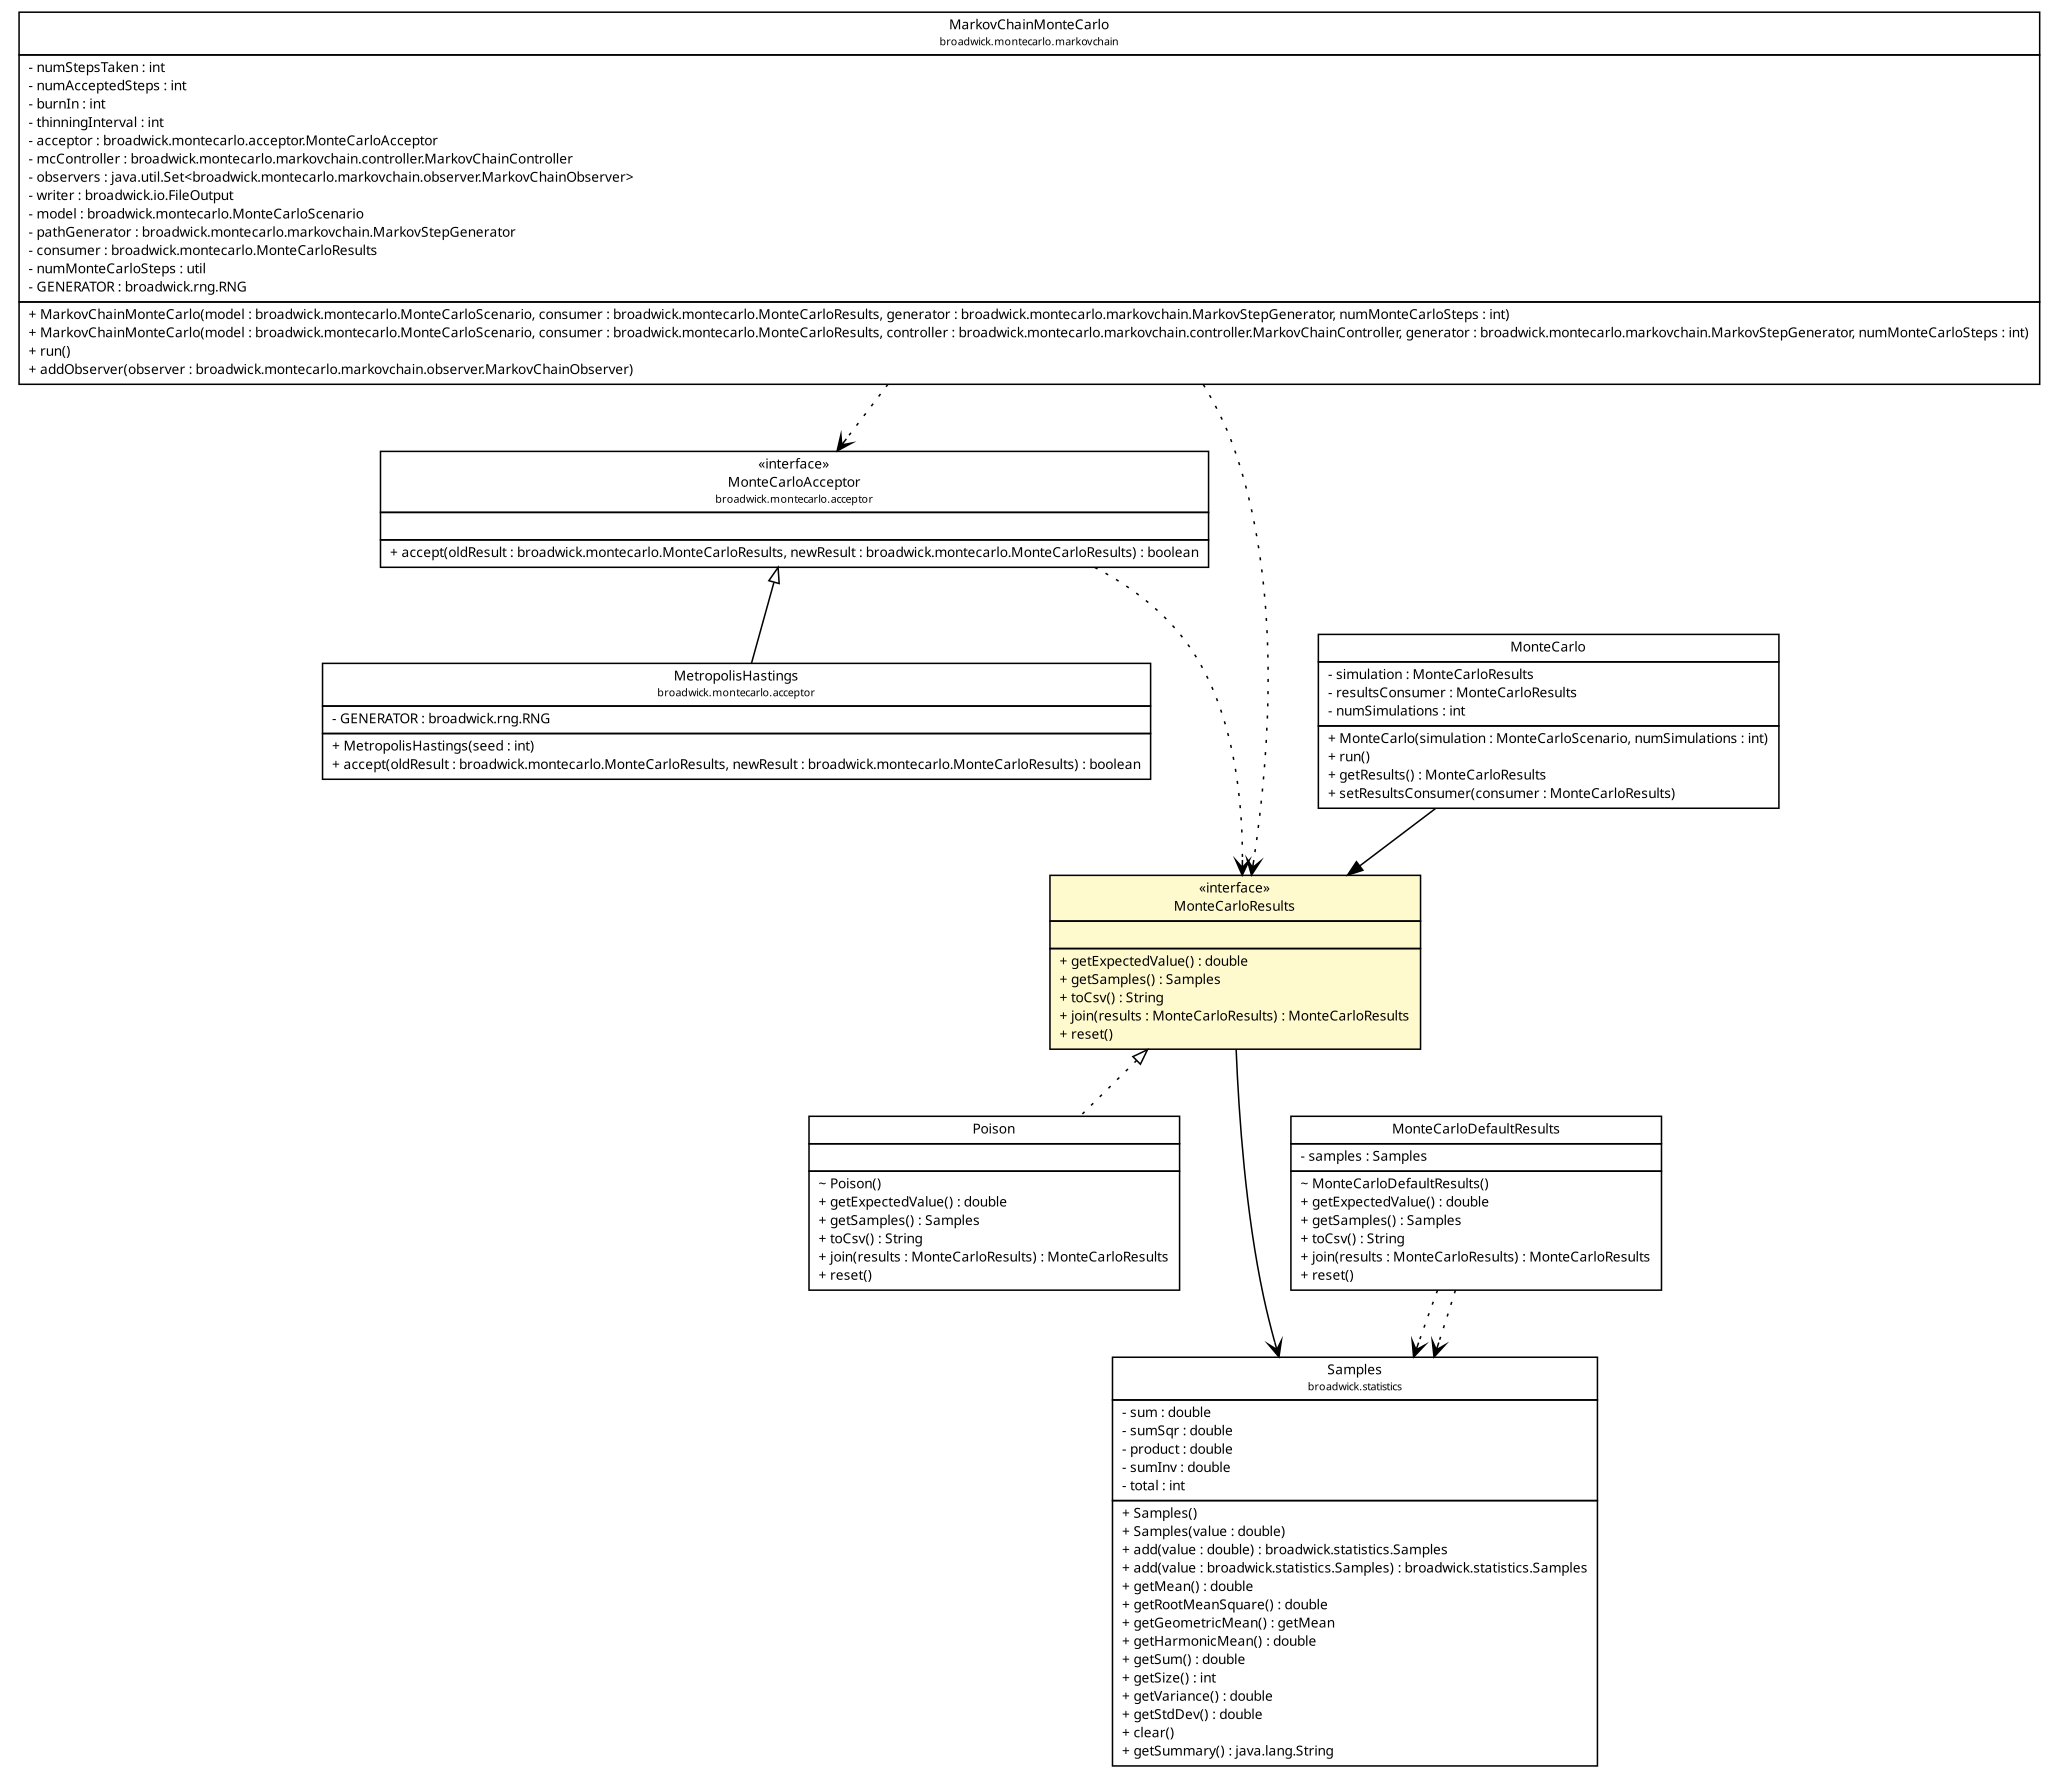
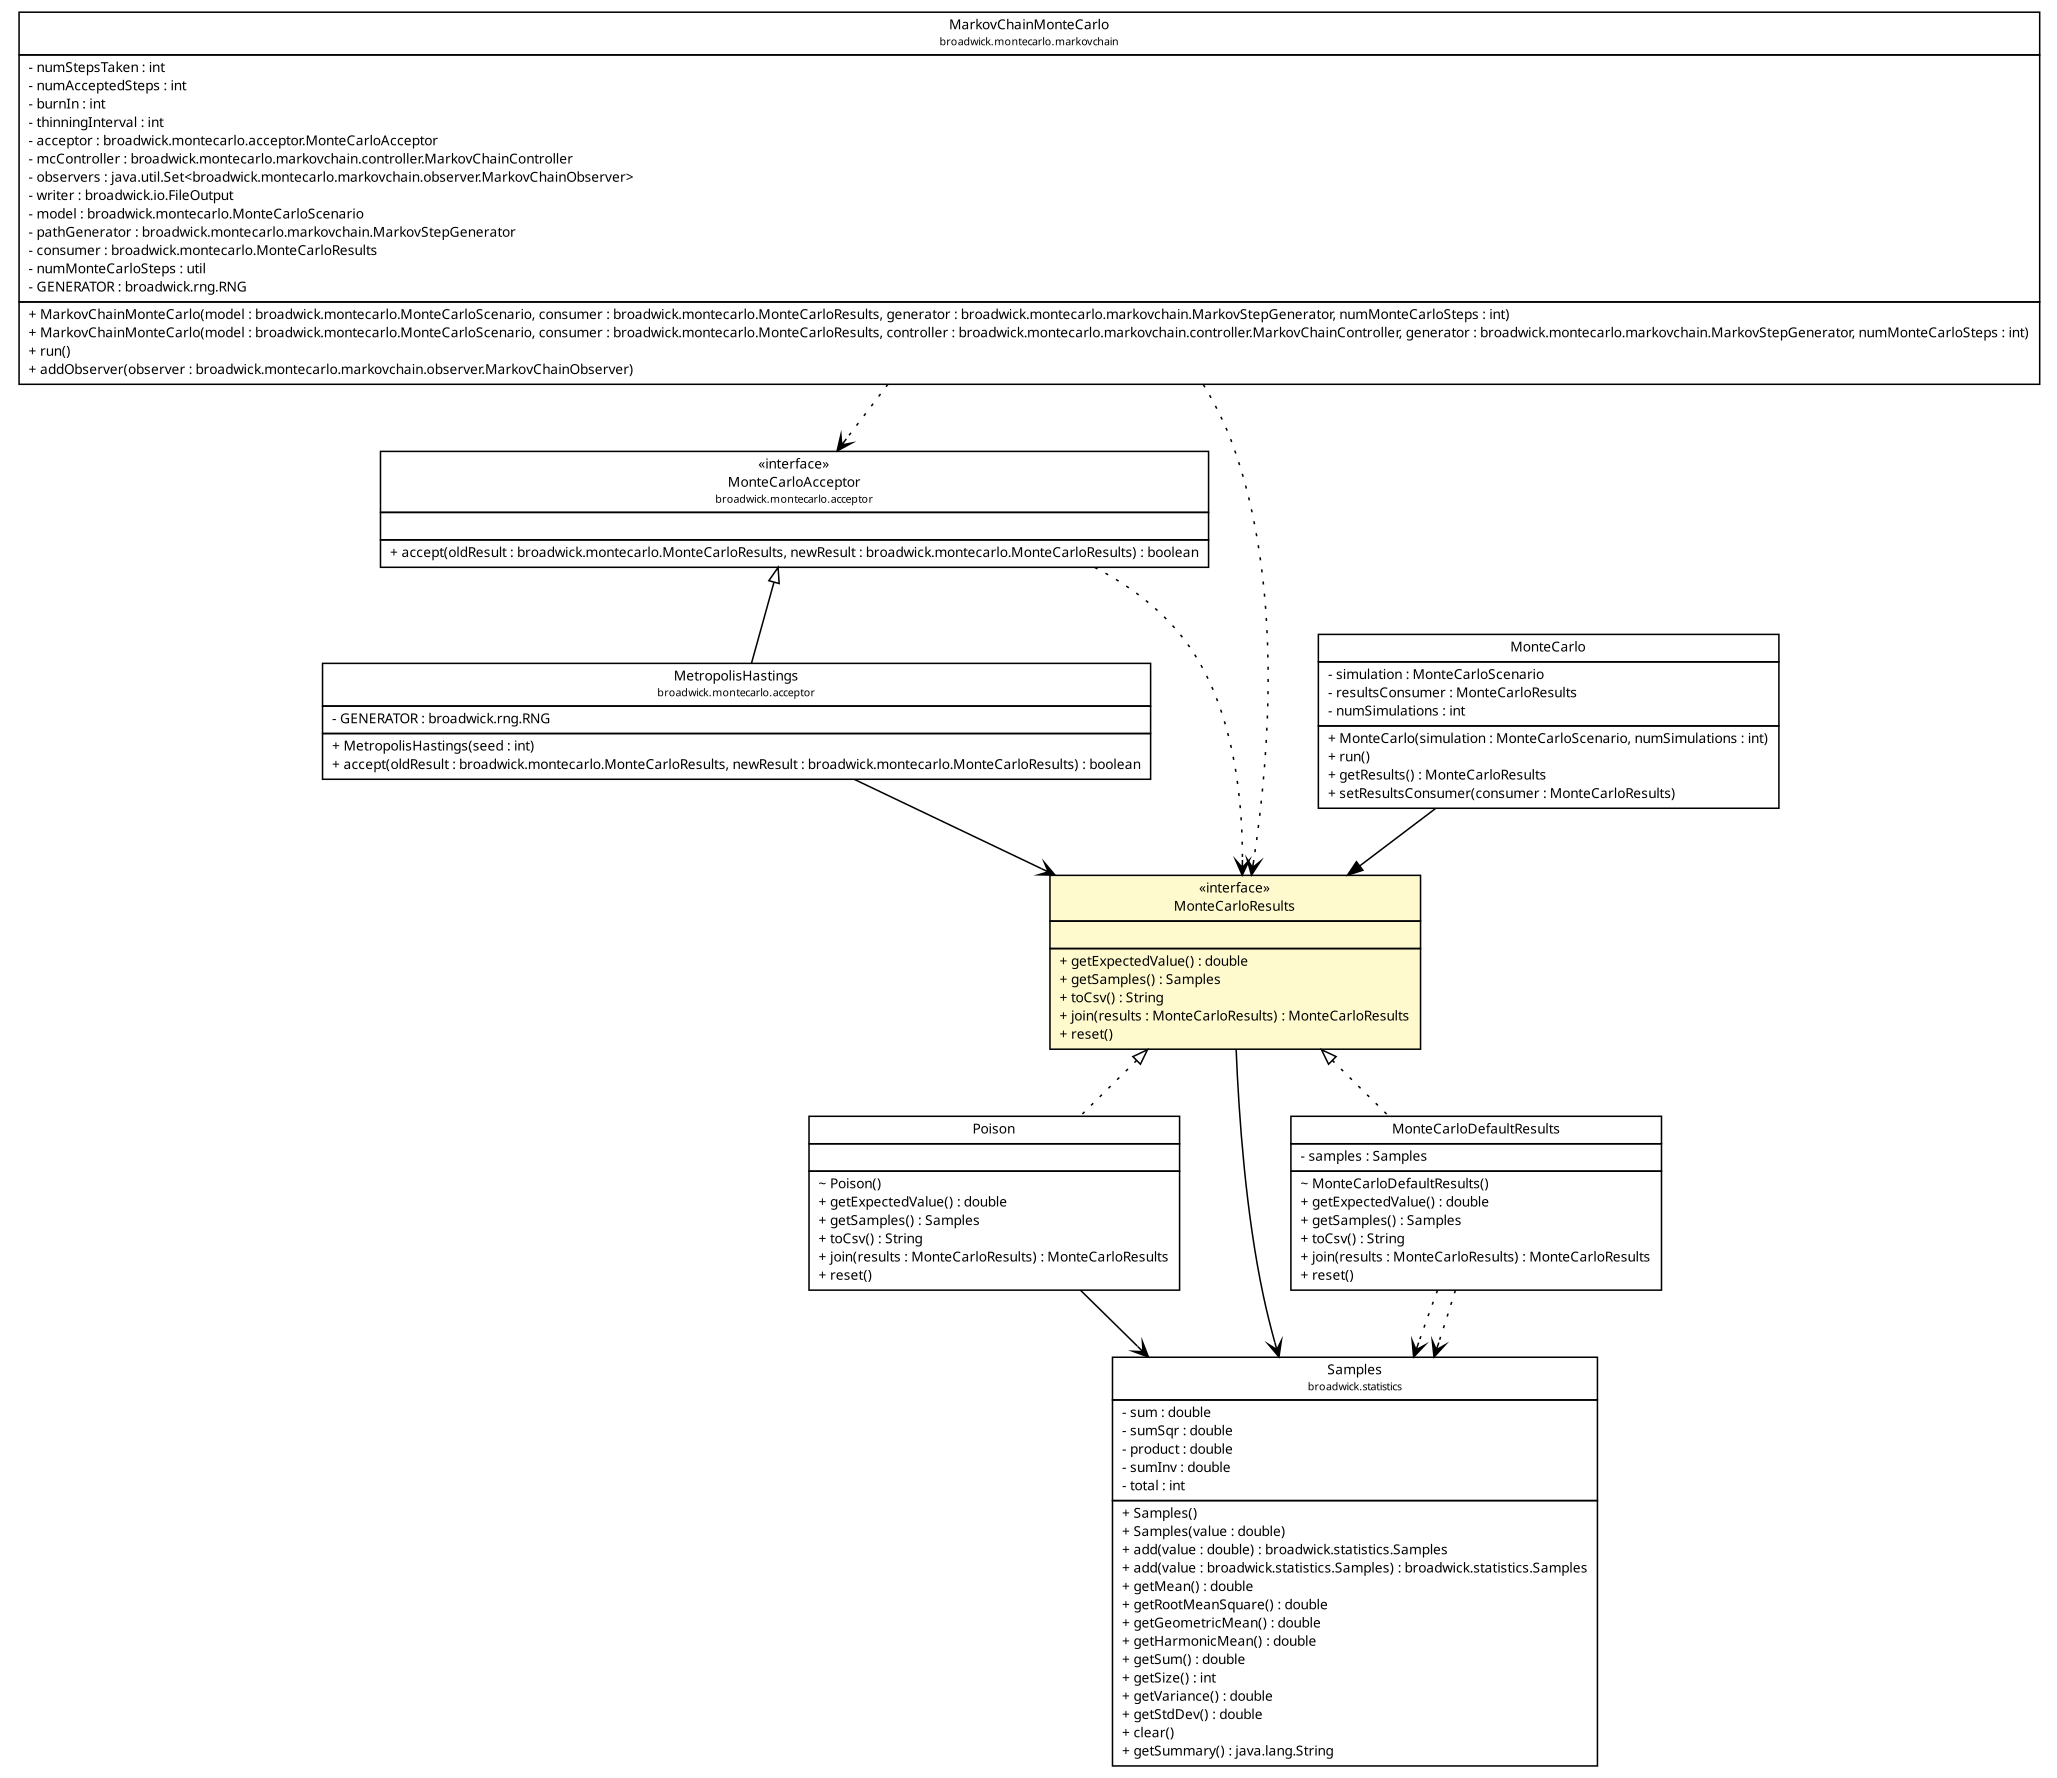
node "MonteCarlo": text "- simulation : MonteCarloResults" -> "- simulation : MonteCarloScenario"
edge "MetropolisHastings" -> "MonteCarloResults": added
edge "MonteCarloDefaultResults" -> "MonteCarloResults": added
edge "Poison" -> "Samples": added
node "Samples": text "+ getGeometricMean() : getMean" -> "+ getGeometricMean() : double"
